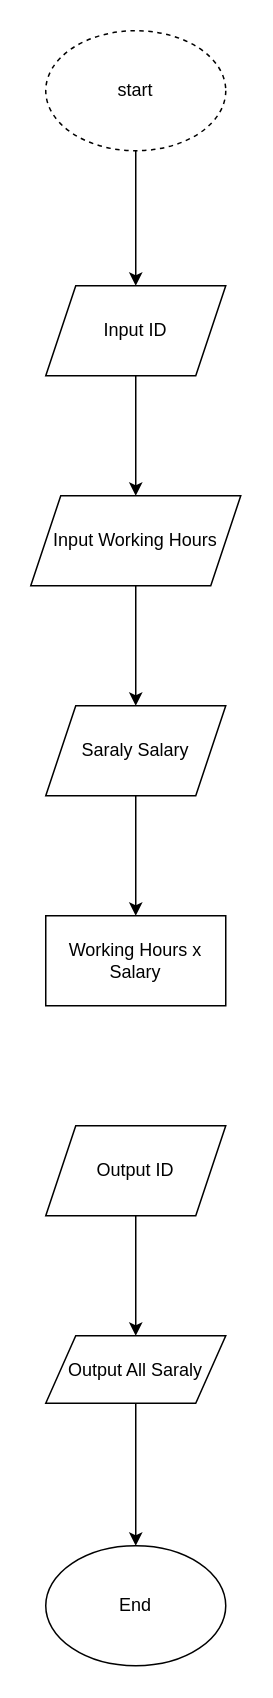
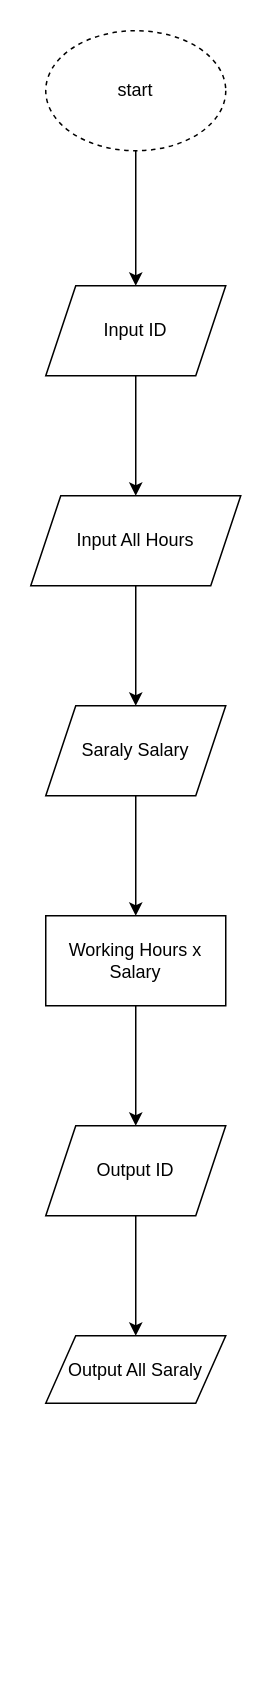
node "Input Working Hours": label "Input Working Hours" -> "Input All Hours"
edge "Working Hours x Salary" -> "Output ID": added
edge "Output All Saraly" -> "End": removed
node "End": removed
